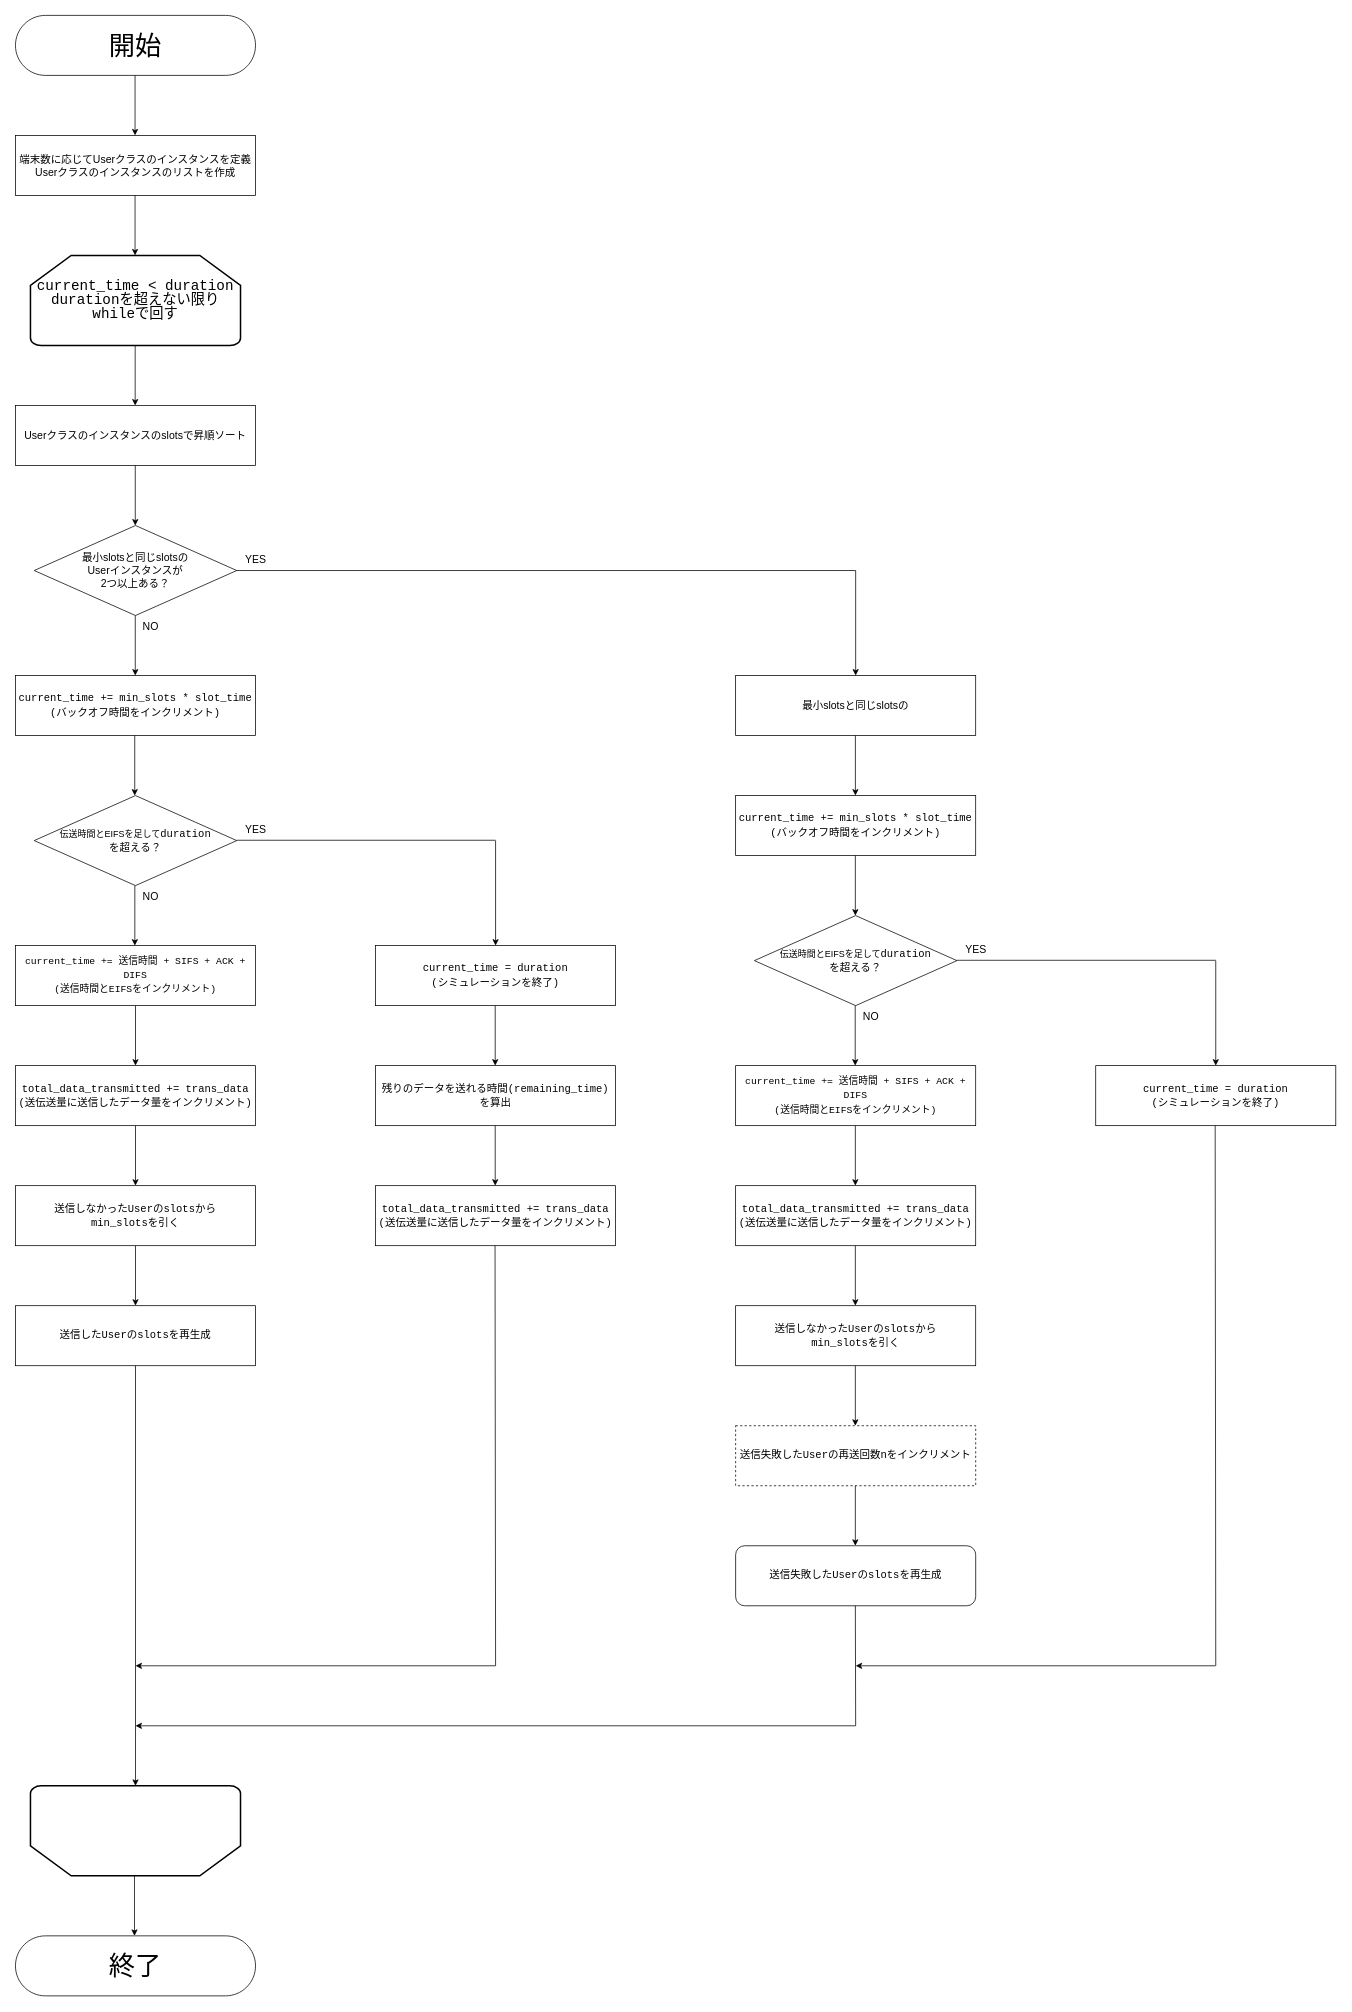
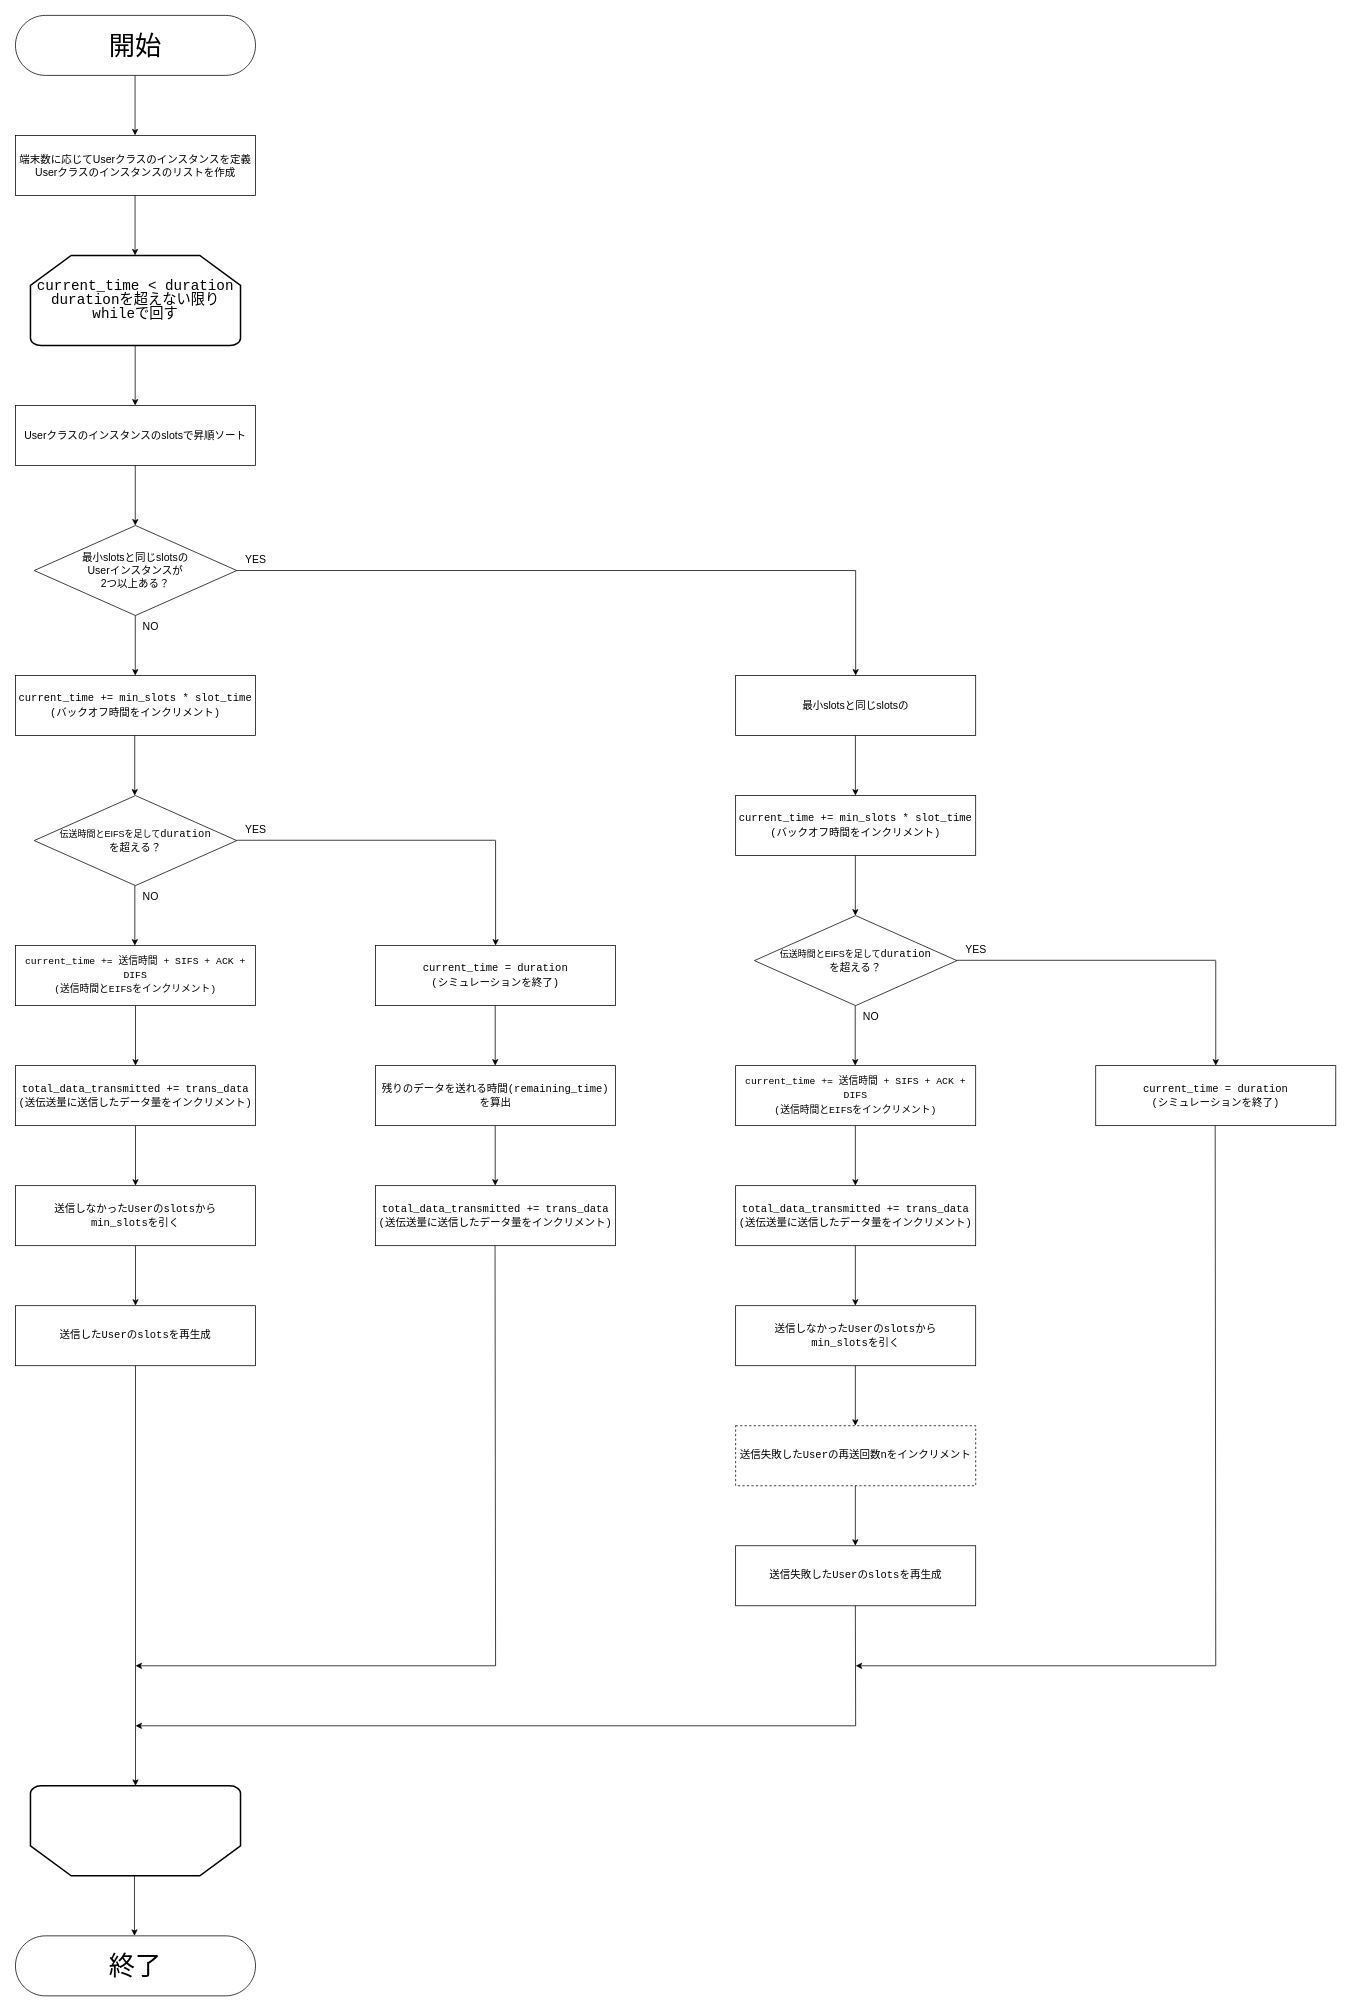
node "送信失敗したUserのslotsを再生成": shape rounded rectangle -> rectangle
